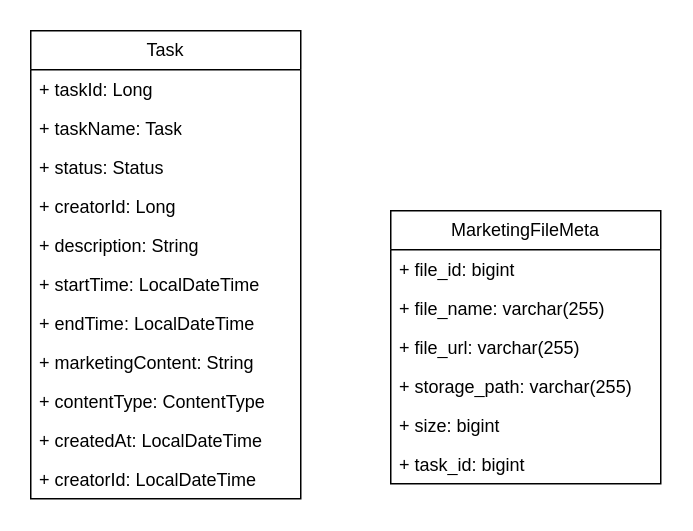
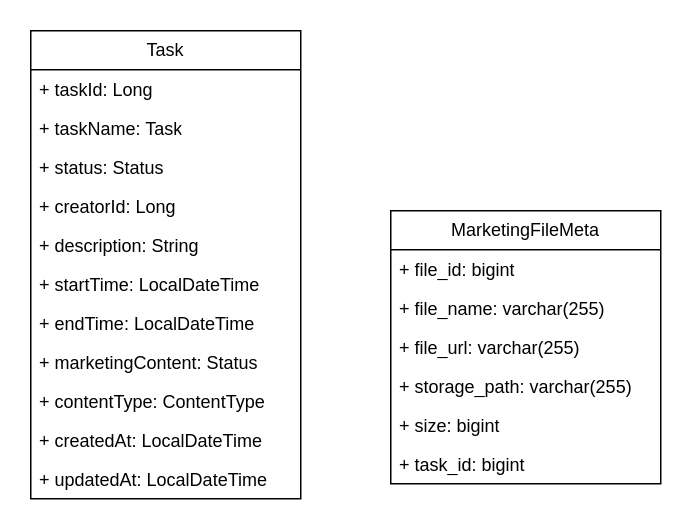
node "+ marketingContent: String": label "+ marketingContent: String" -> "+ marketingContent: Status"
node "+ creatorId: LocalDateTime": label "+ creatorId: LocalDateTime" -> "+ updatedAt: LocalDateTime"
